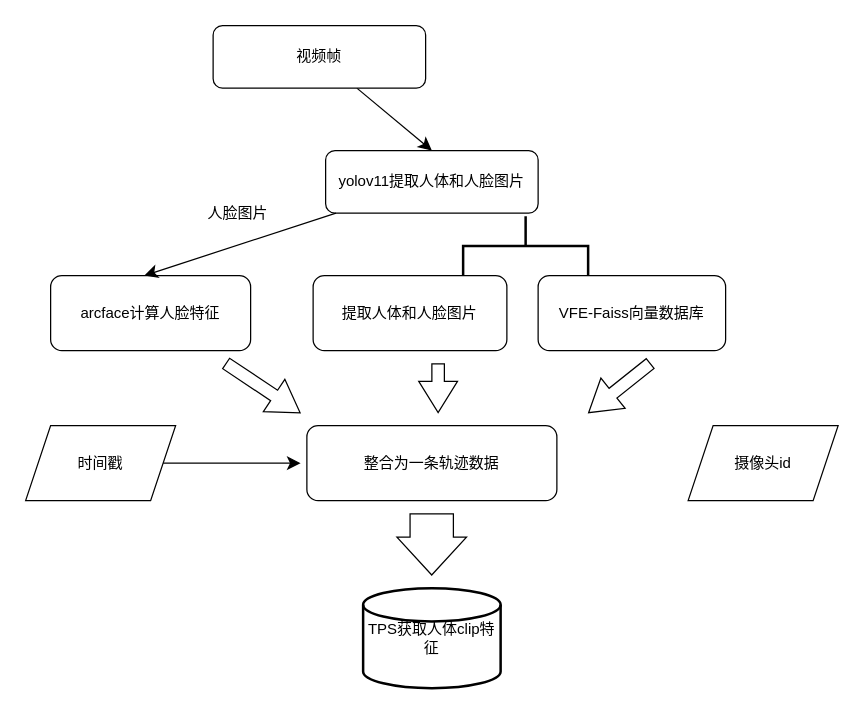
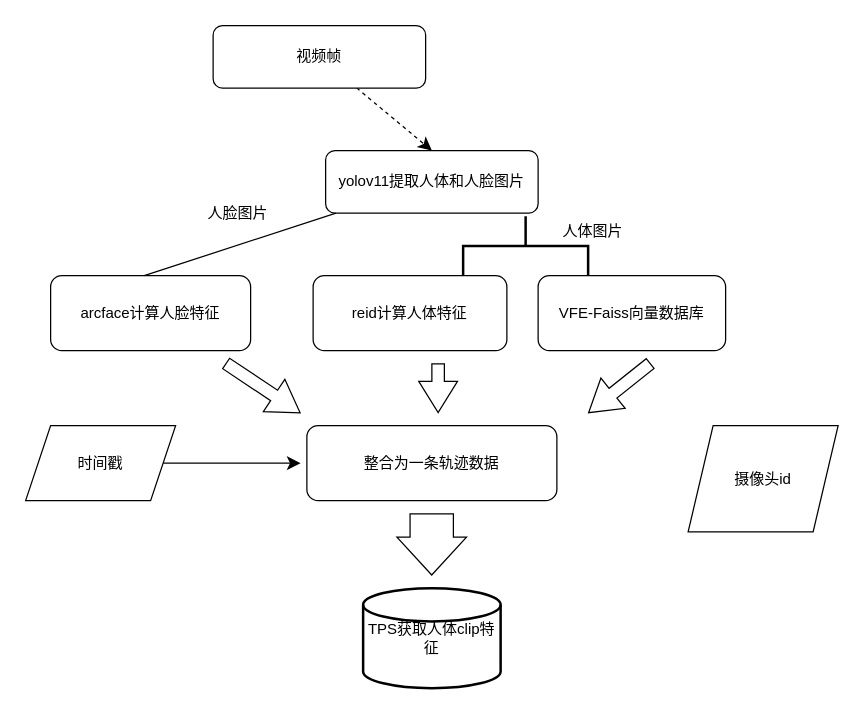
edge "视频帧" -> "yolov11提取人体和人脸图片": style solid -> dashed
node "人体图片": added
edge "yolov11提取人体和人脸图片" -> "arcface计算人脸特征": arrowhead classic -> none
node "提取人体和人脸图片": label "提取人体和人脸图片" -> "reid计算人体特征"
node "摄像头id": size 150x75 -> 150x106
